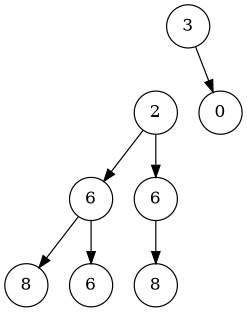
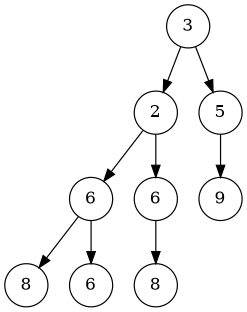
edge "3" -> "2": added
node "0": label "0" -> "5"
node "9": added
